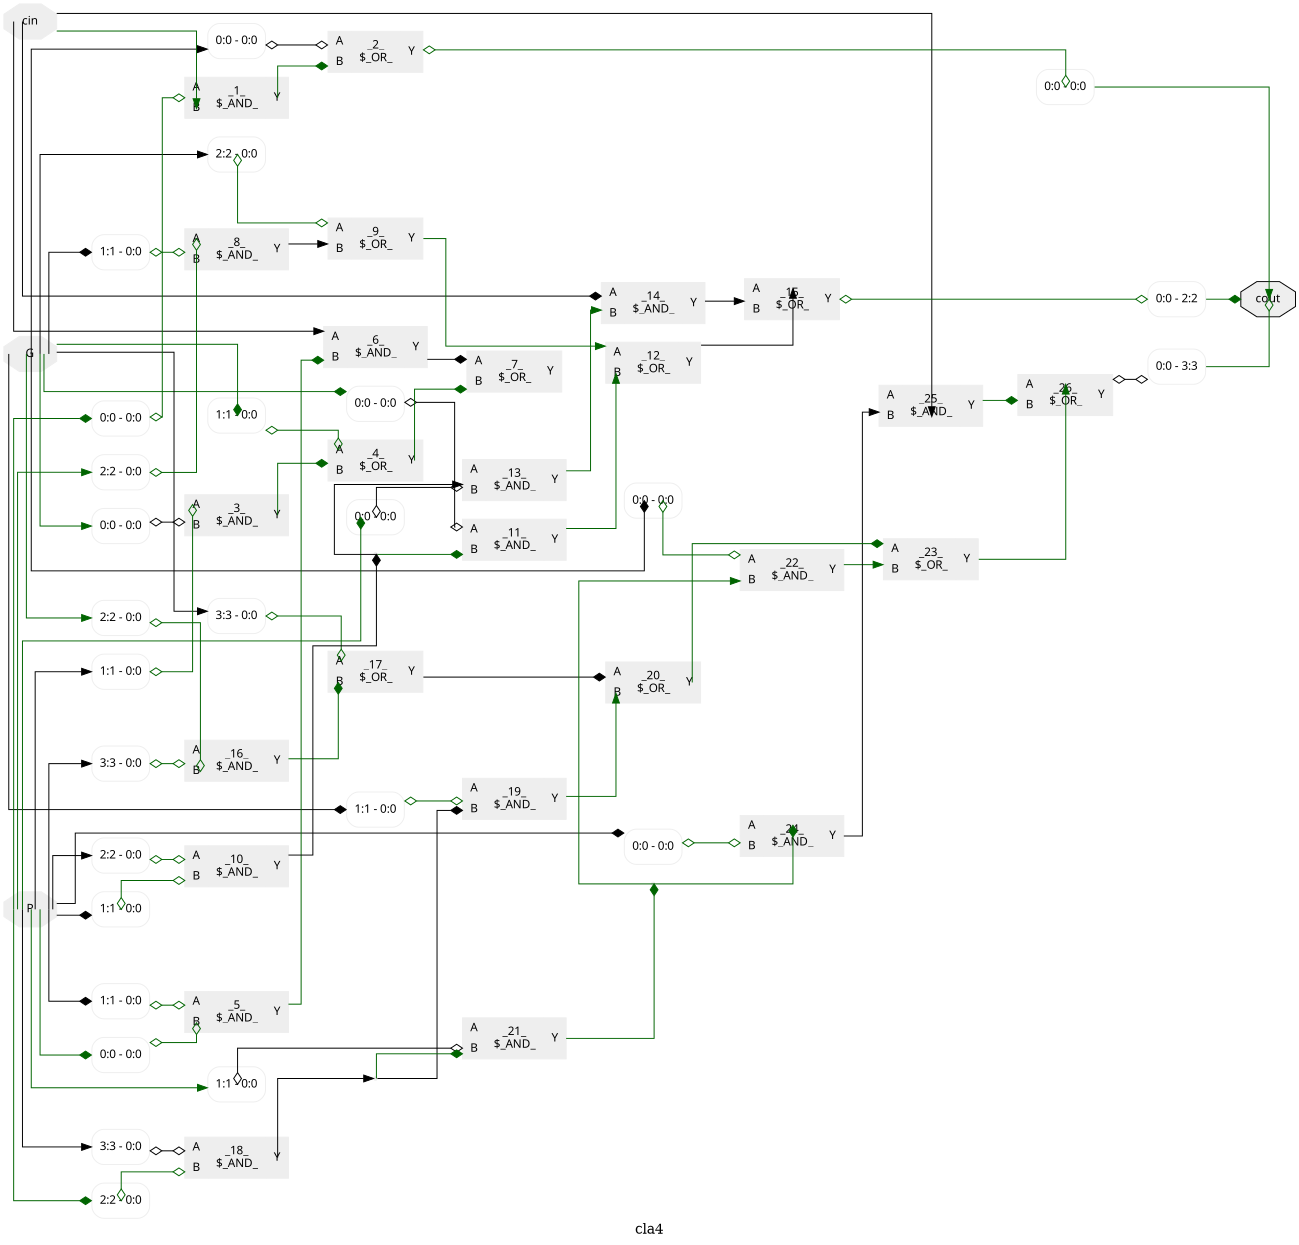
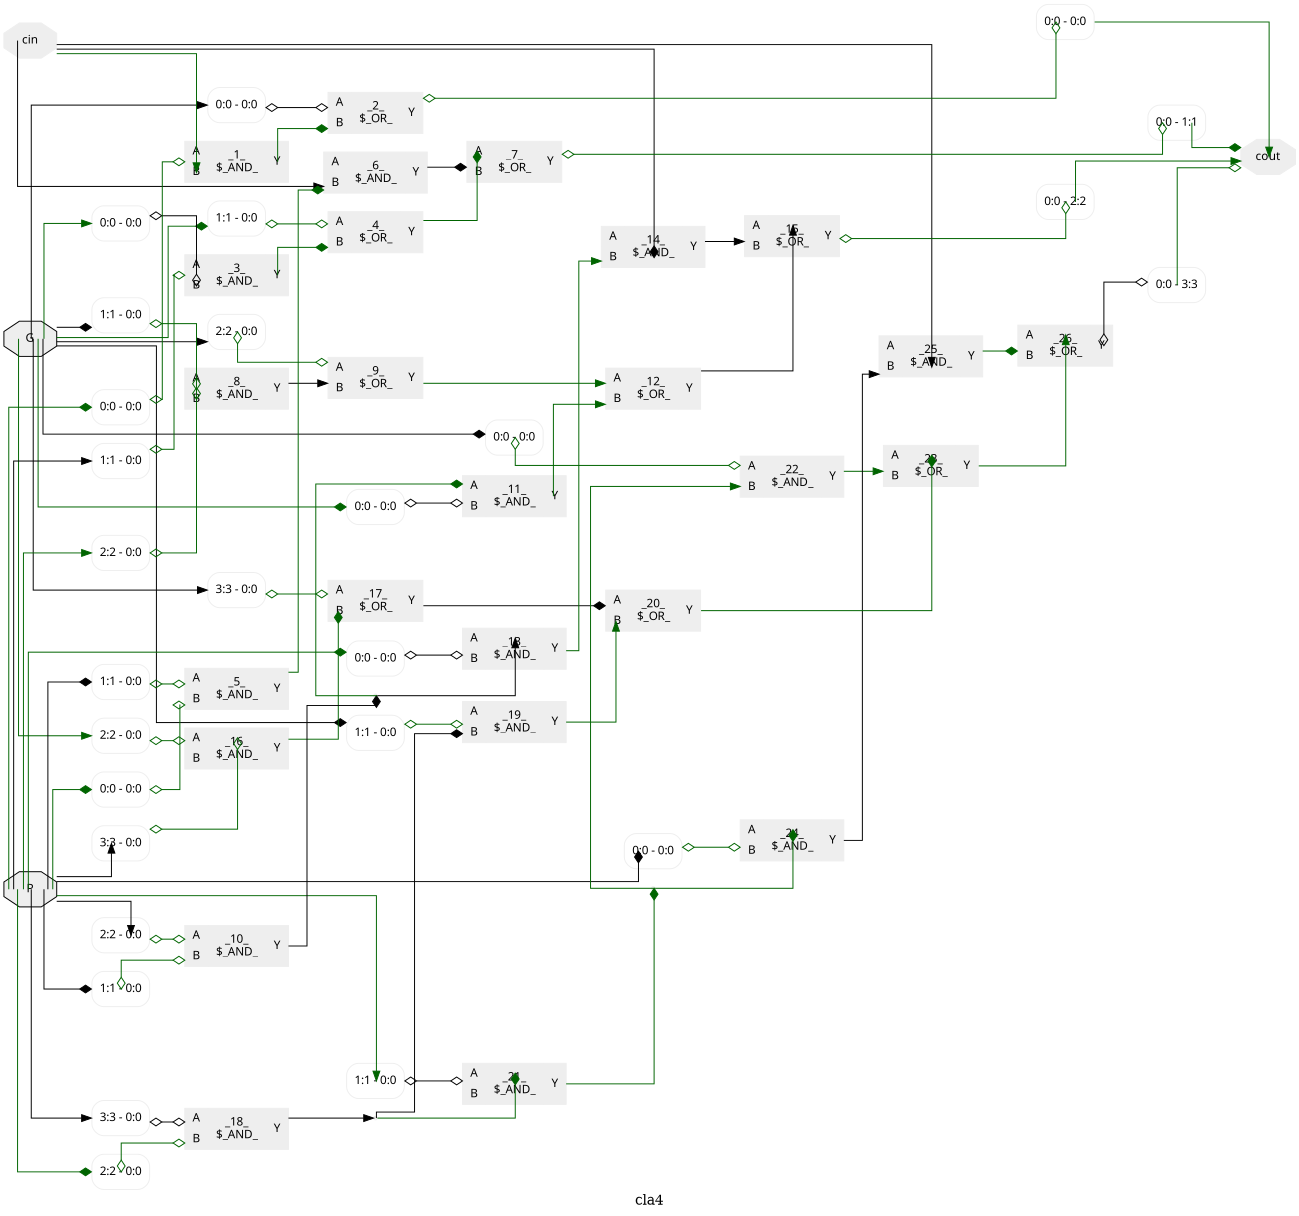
node "0:0 - 1:1": added
edge "0:0 - 2:2" -> "cout": arrowhead diamond -> normal
node "cout": color black -> #eeeeee
node "G": color #eeeeee -> black
node "P": color #eeeeee -> black
